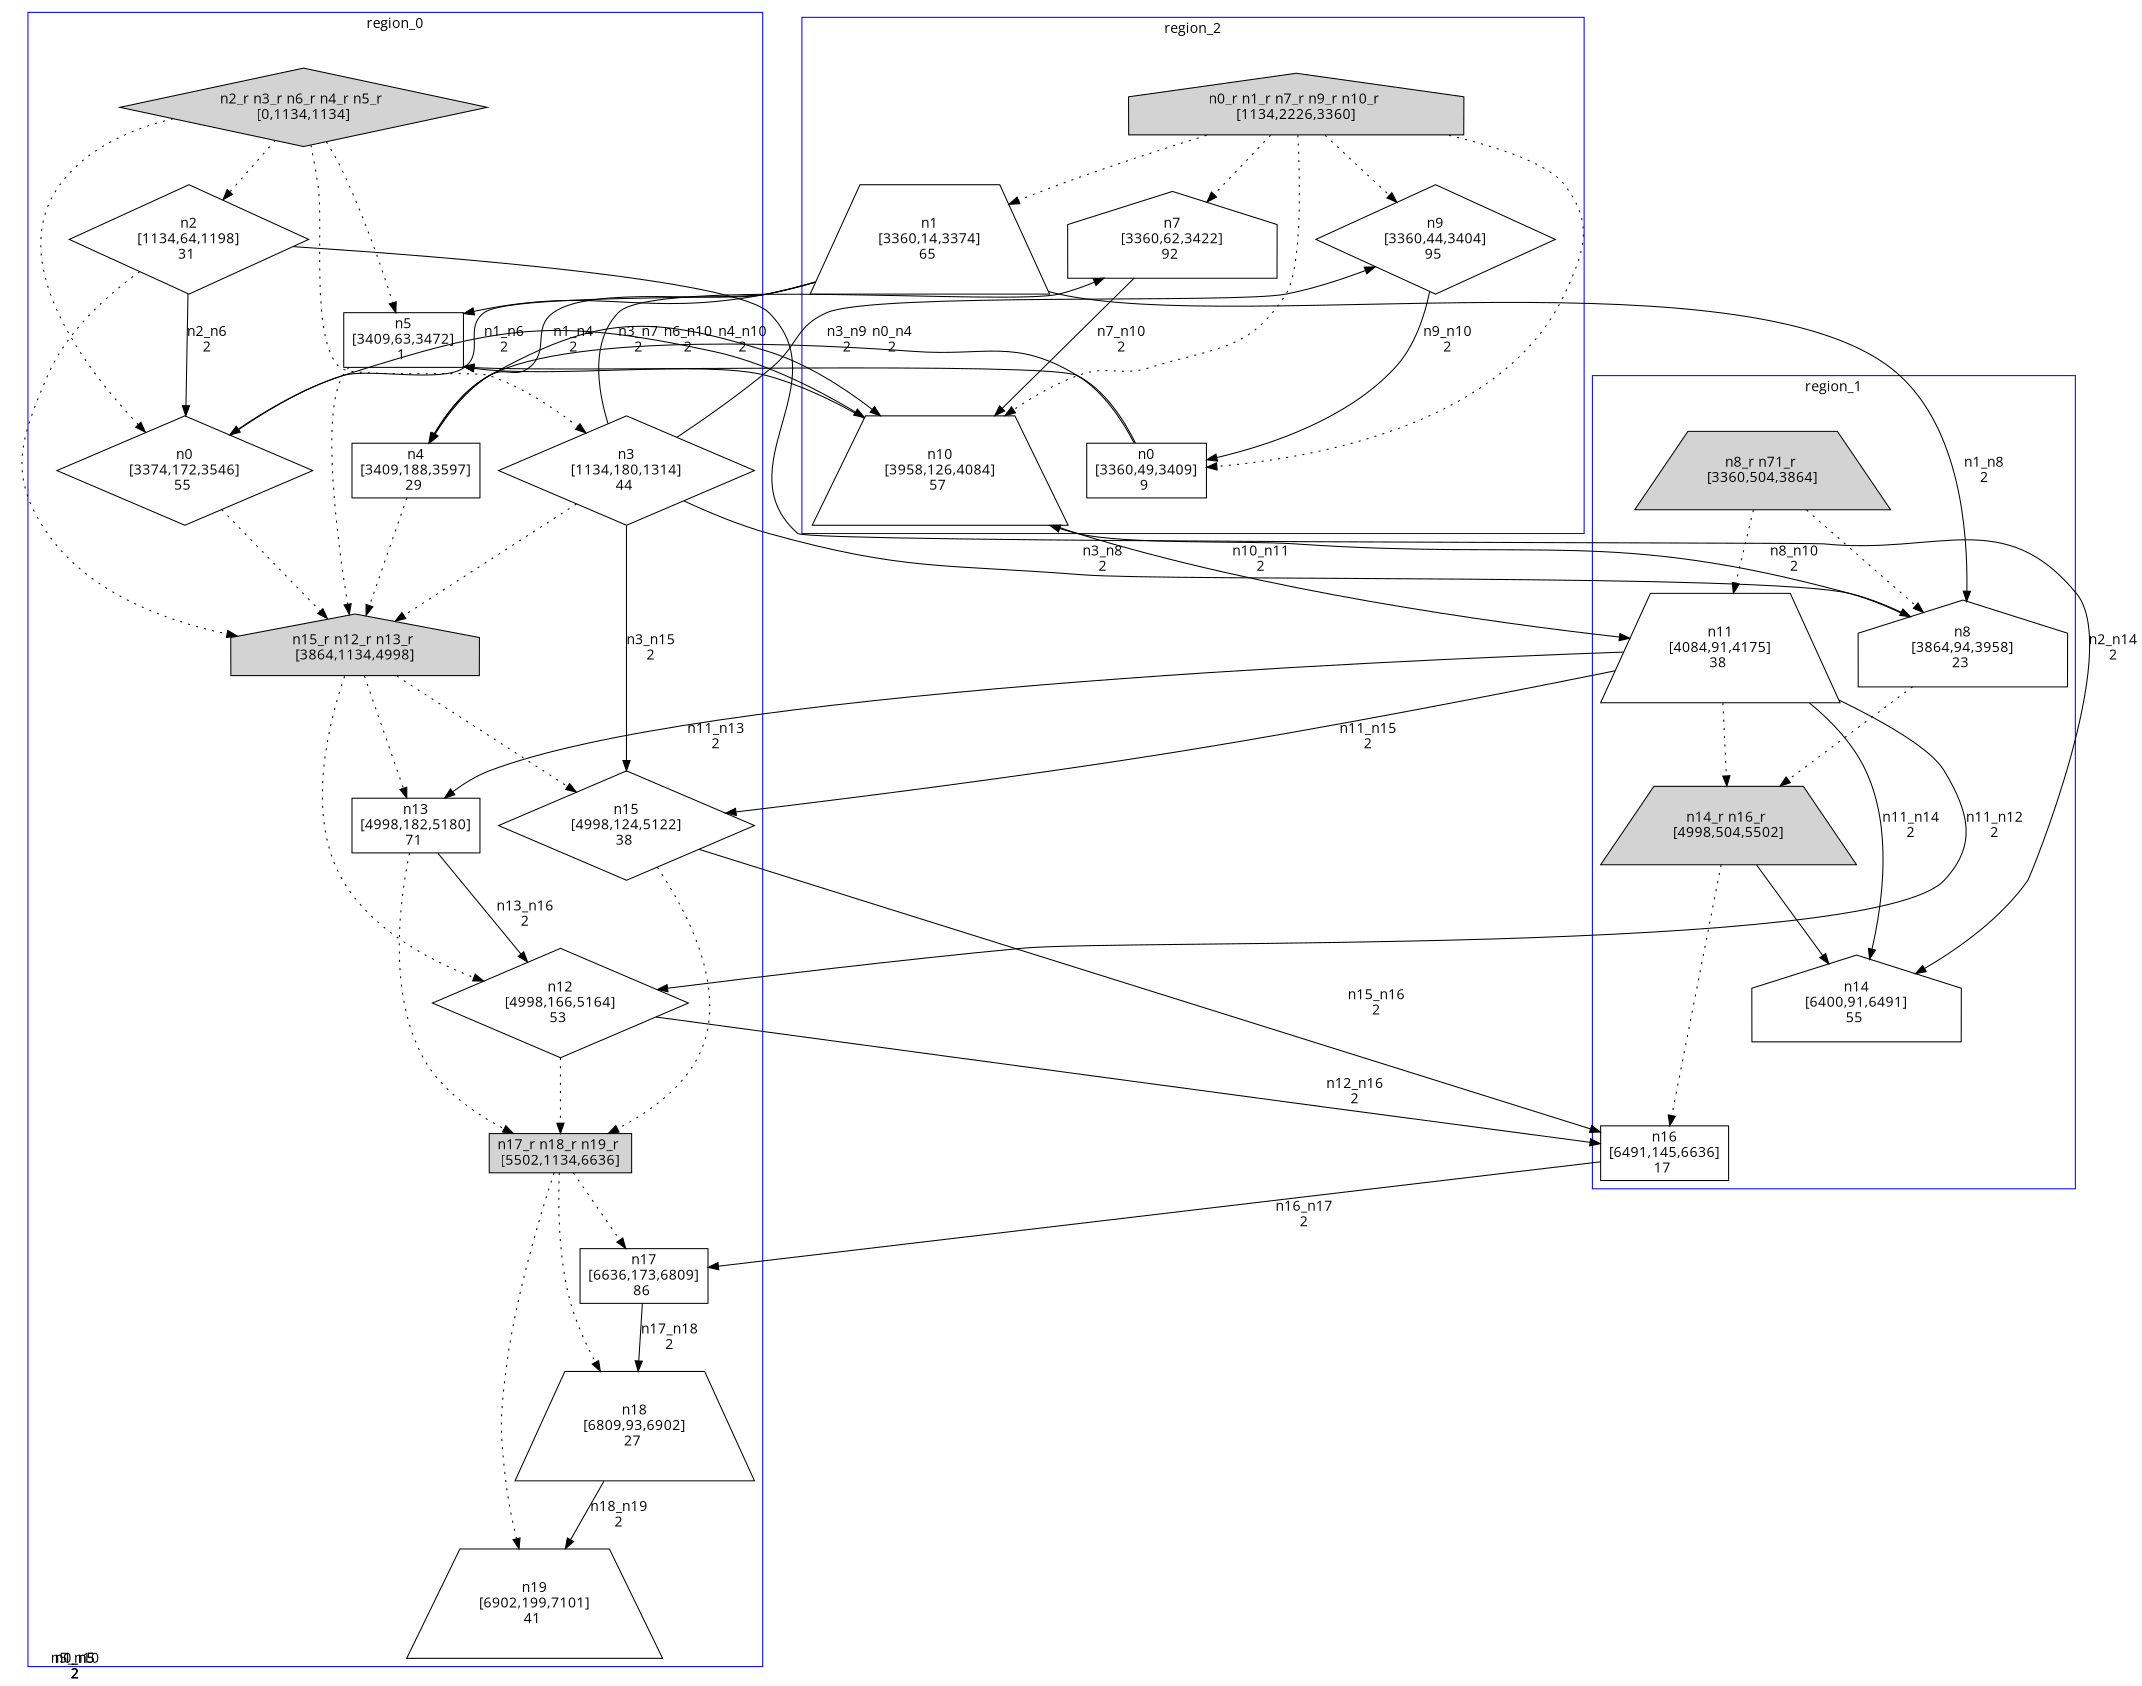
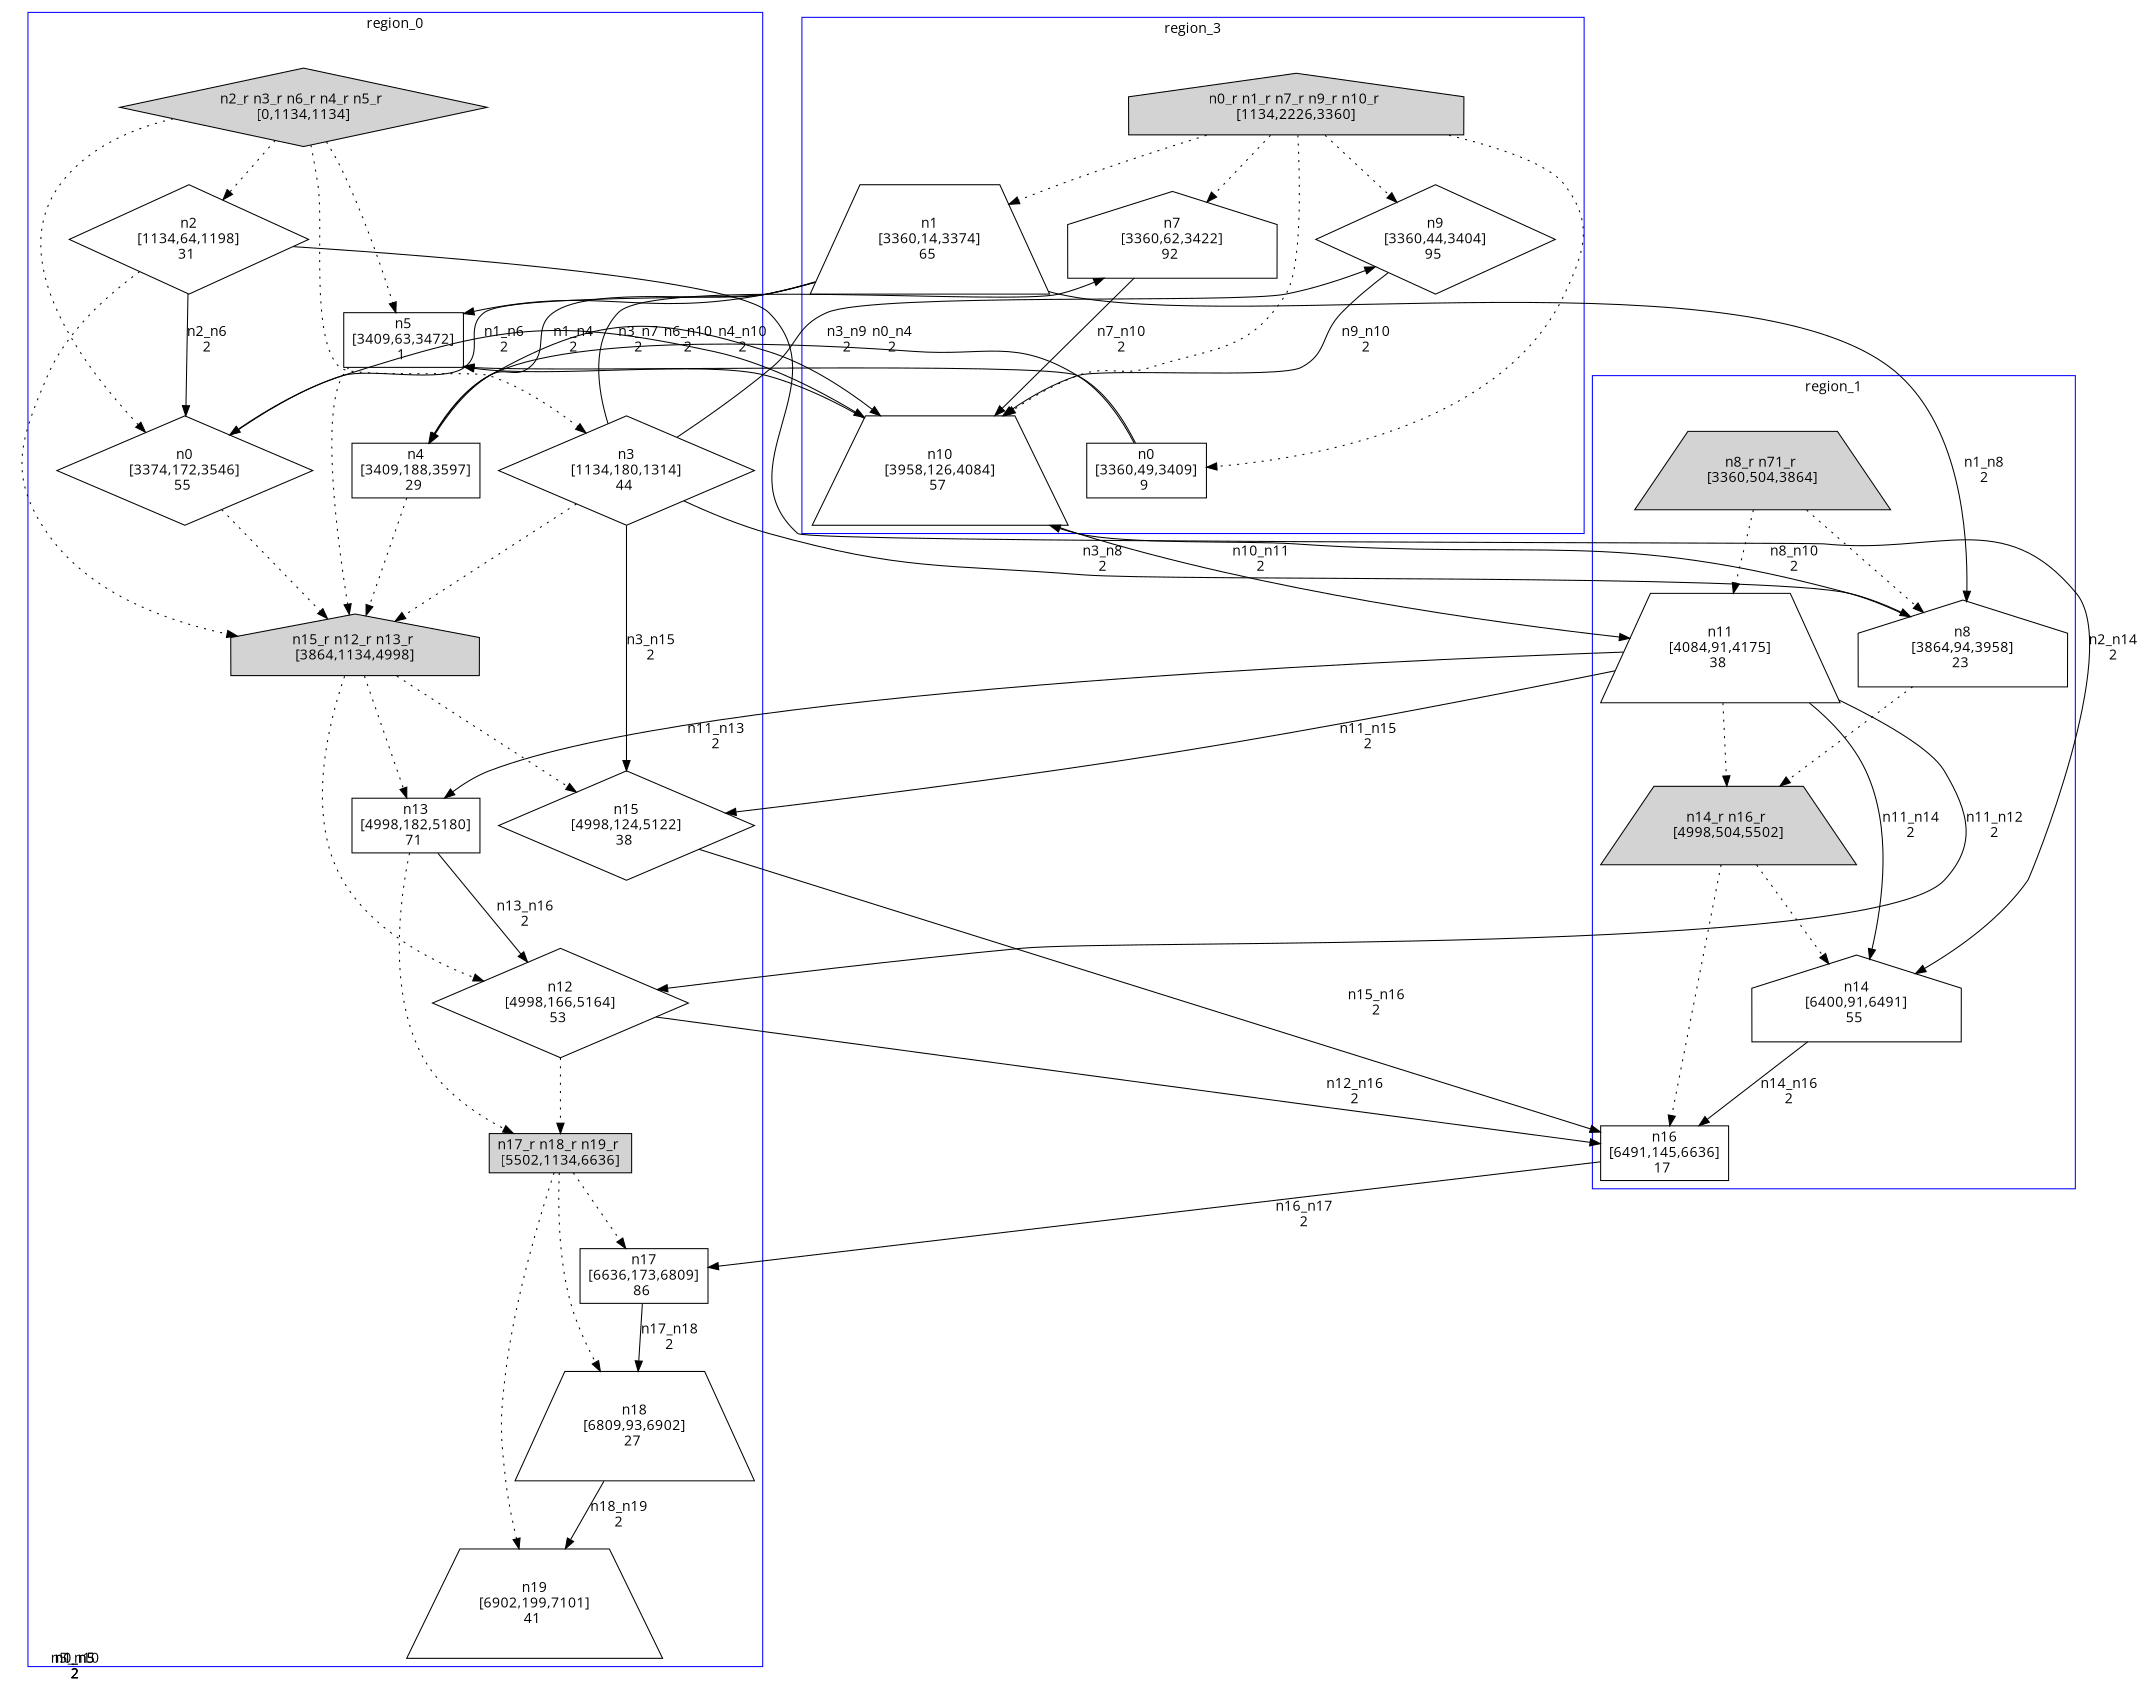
cluster "region_2": label "region_2" -> "region_3"
edge "n9 [3360,44,3404] 95" -> "n0 [3360,49,3409] 9": now "n9 [3360,44,3404] 95" -> "n10 [3958,126,4084] 57"
edge "n14_r n16_r [4998,504,5502]" -> "n14 [6400,91,6491] 55": style solid -> dotted
edge "n15 [4998,124,5122] 38" -> "n17_r n18_r n19_r [5502,1134,6636]": removed
edge "n14 [6400,91,6491] 55" -> "n16 [6491,145,6636] 17": added, label "n14_n16 2"
